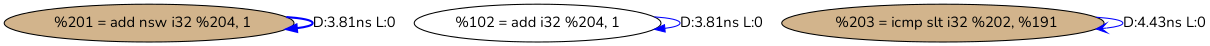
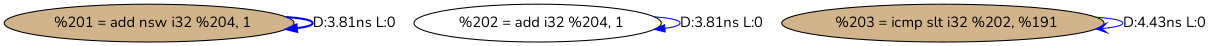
node "%102 = add i32 %204, 1": label "%102 = add i32 %204, 1" -> "%202 = add i32 %204, 1"
